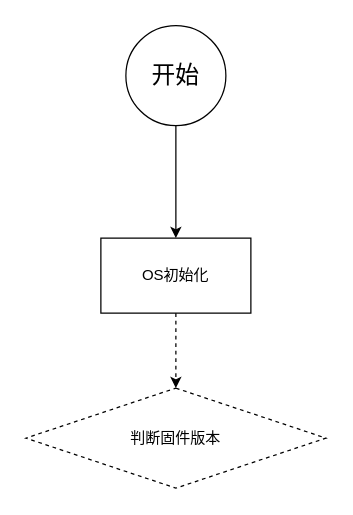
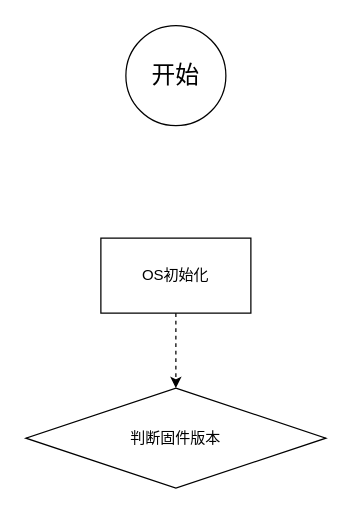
edge "开始" -> "OS初始化": removed
node "判断固件版本": style dashed -> solid
